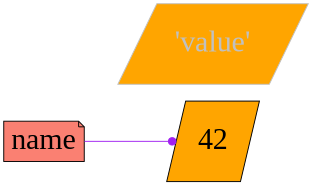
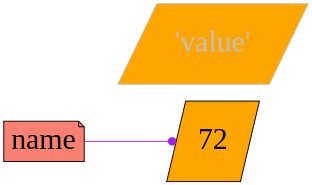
node "42": label "42" -> "72"
